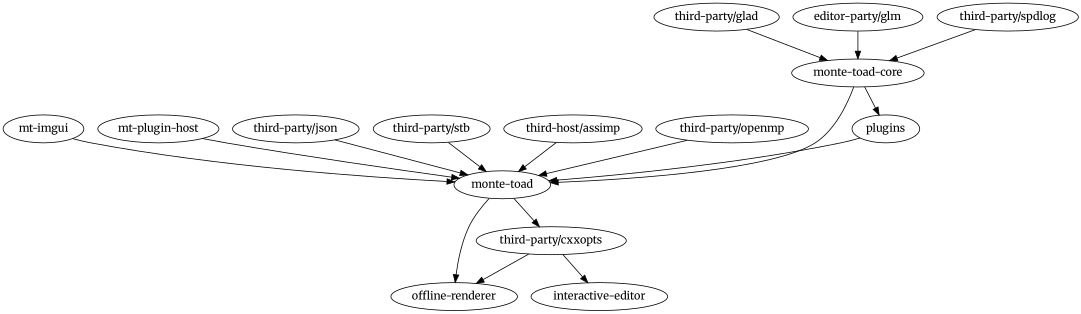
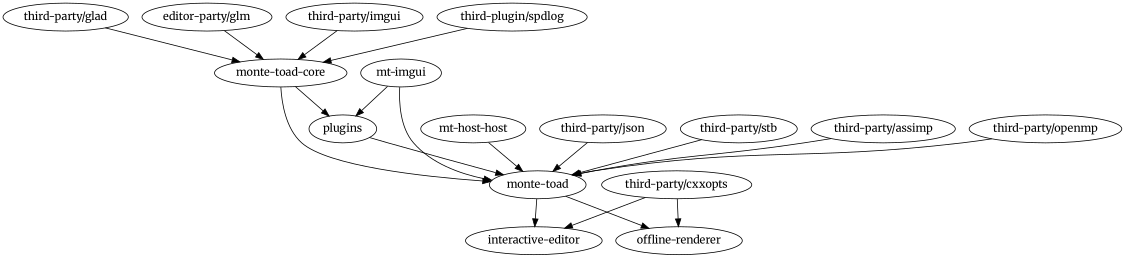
node "third-party/imgui": added
node "third-party/spdlog": label "third-party/spdlog" -> "third-plugin/spdlog"
edge "mt-imgui" -> "plugins": added
node "mt-plugin-host": label "mt-plugin-host" -> "mt-host-host"
node "third-host/assimp": label "third-host/assimp" -> "third-party/assimp"
edge "monte-toad" -> "third-party/cxxopts": now "monte-toad" -> "interactive-editor"
